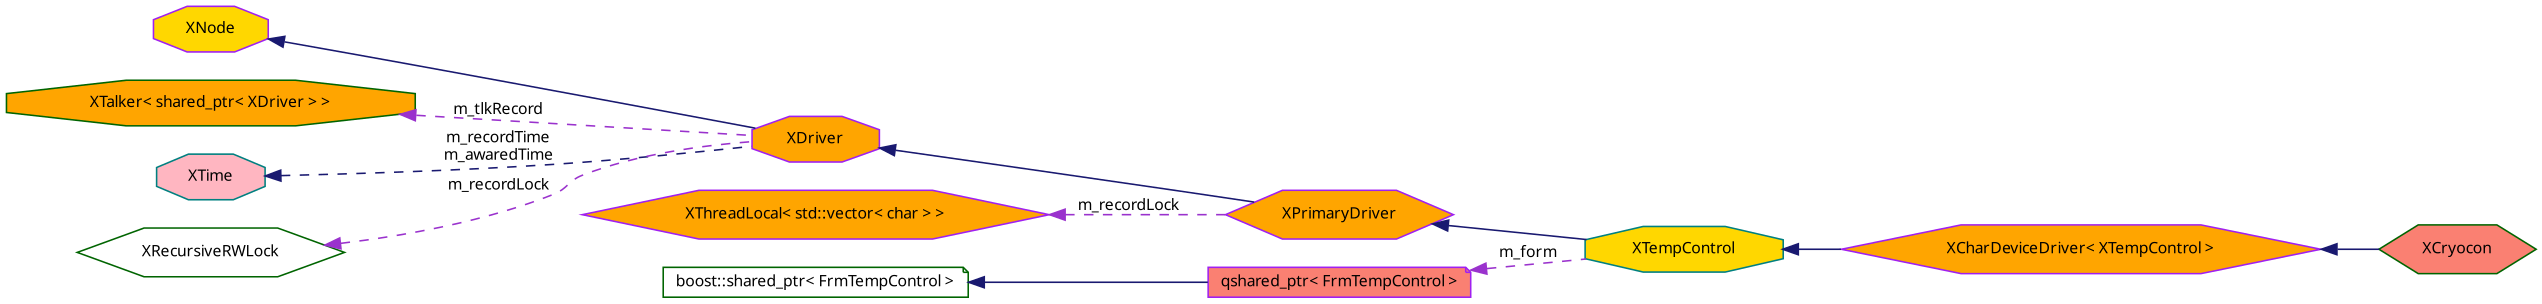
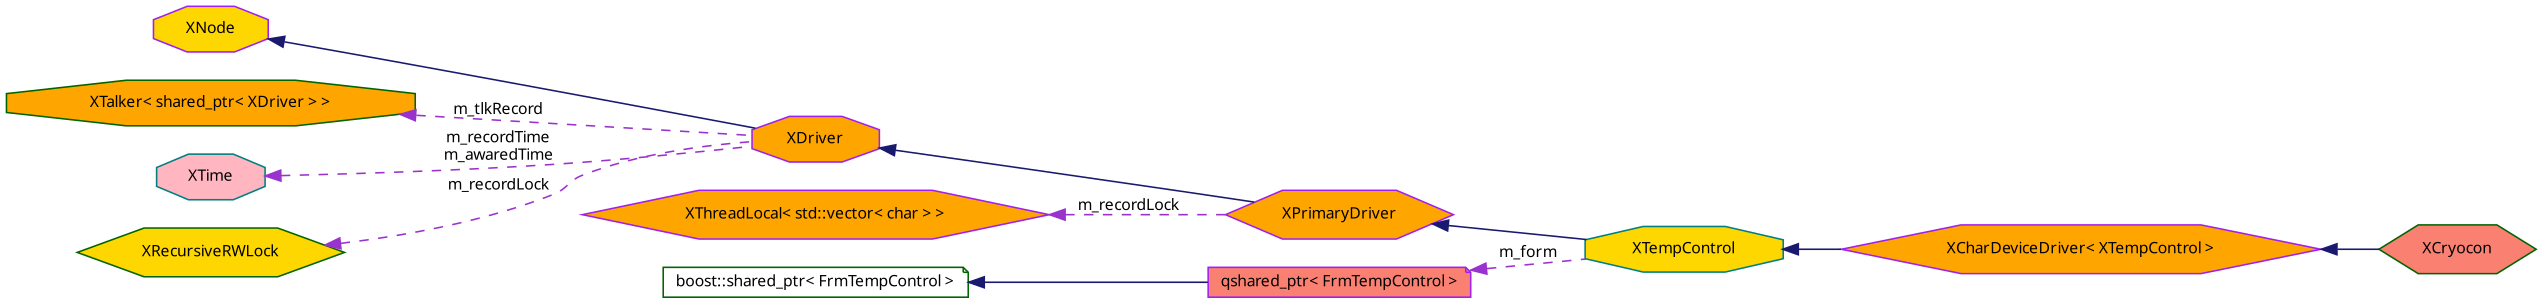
edge "XDriver" -> "XTime": color midnightblue -> darkorchid3
node "XRecursiveRWLock": fillcolor white -> gold
